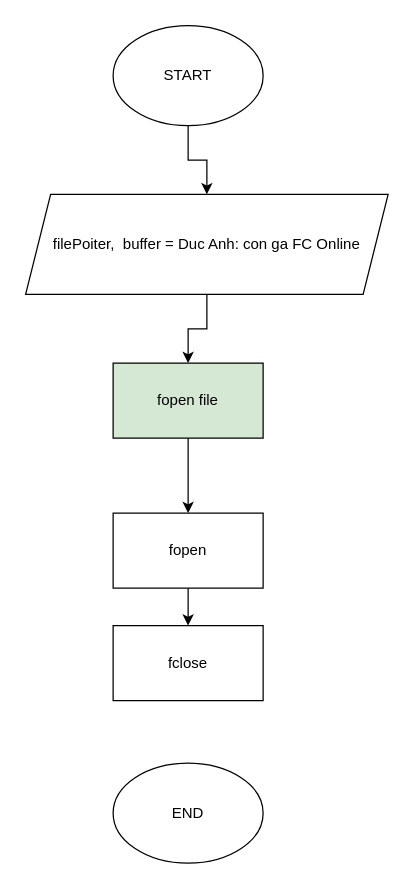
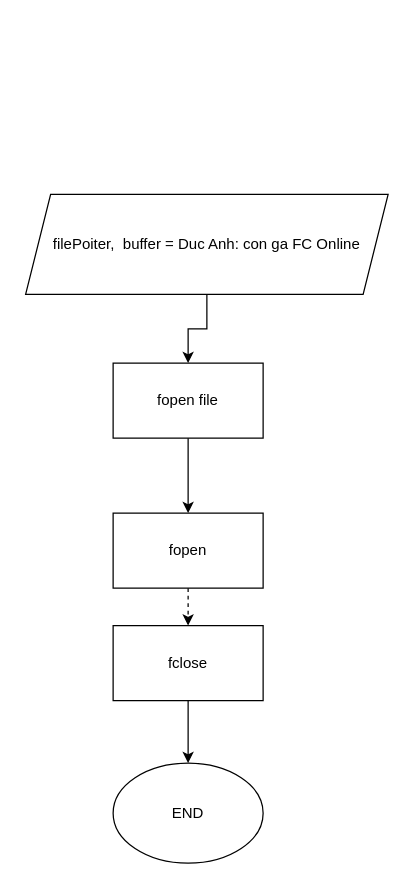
node "START": removed
edge "START" -> "filePoiter, buffer = Duc Anh: con ga FC Online": removed
node "fopen file": fillcolor #d5e8d4 -> #ffffff
edge "fopen" -> "fclose": style solid -> dashed
edge "fclose" -> "END": added
